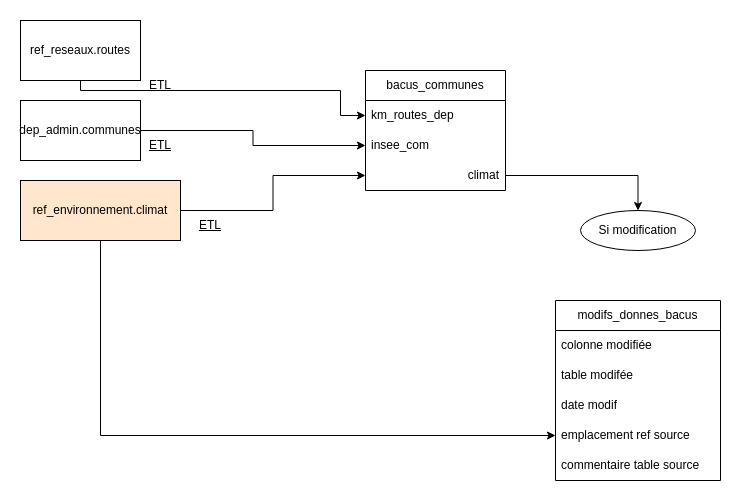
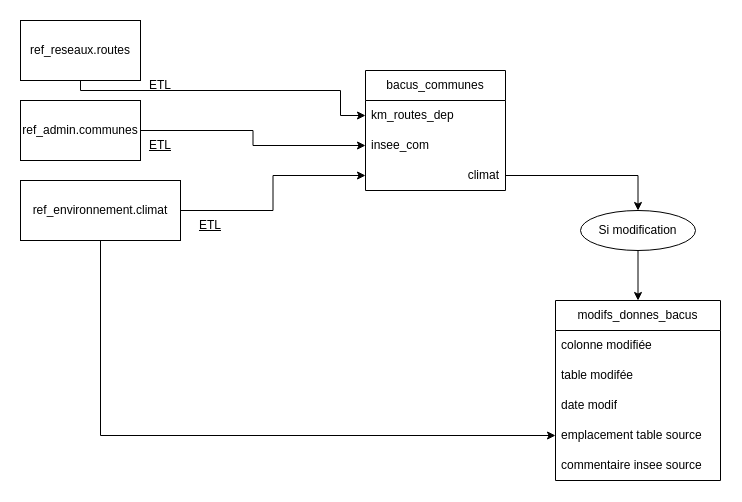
node "dep_admin.communes": label "dep_admin.communes" -> "ref_admin.communes"
node "ref_environnement.climat": fillcolor #ffe6cc -> #ffffff
edge "Si modification" -> "modifs_donnes_bacus": added
node "emplacement ref source": label "emplacement ref source" -> "emplacement table source"
node "commentaire table source": label "commentaire table source" -> "commentaire insee source"
